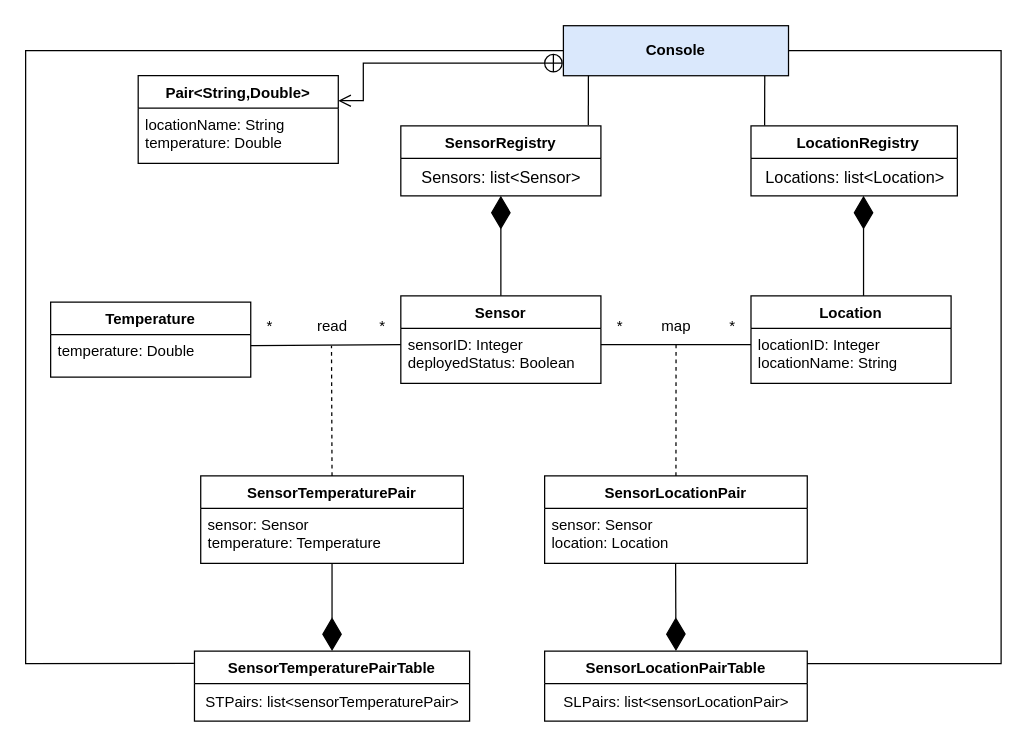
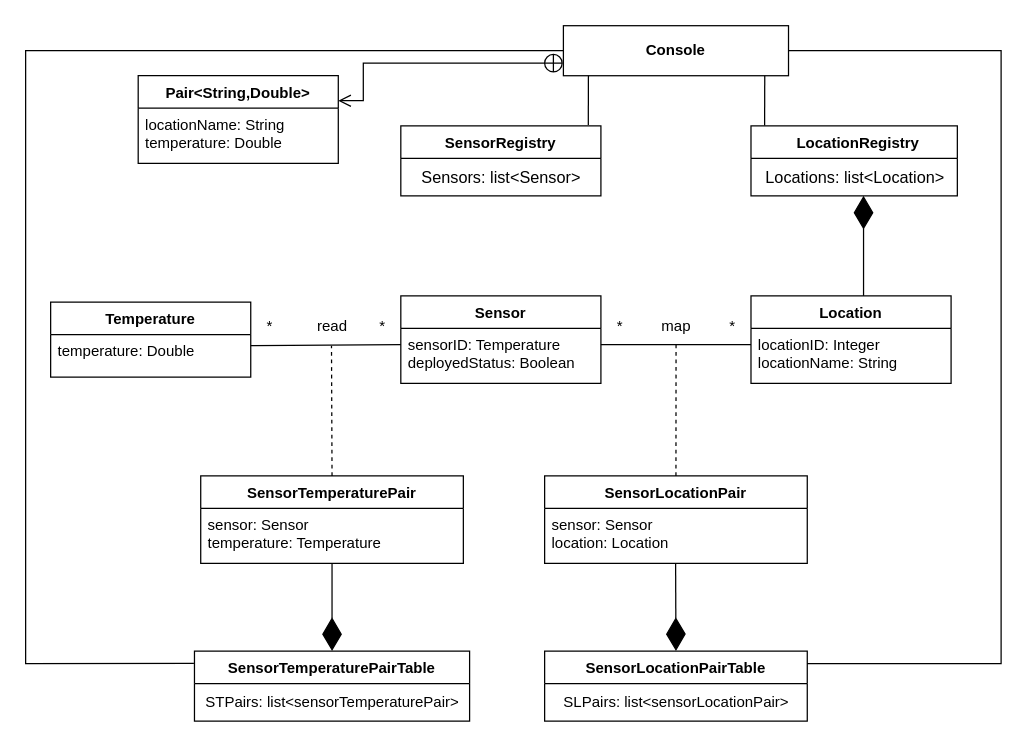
node "Console": fillcolor #dae8fc -> #ffffff
edge "Sensor" -> "SensorRegistry": removed
node "sensorID: Integer deployedStatus: Boolean": label "sensorID: Integer deployedStatus: Boolean" -> "sensorID: Temperature deployedStatus: Boolean"
